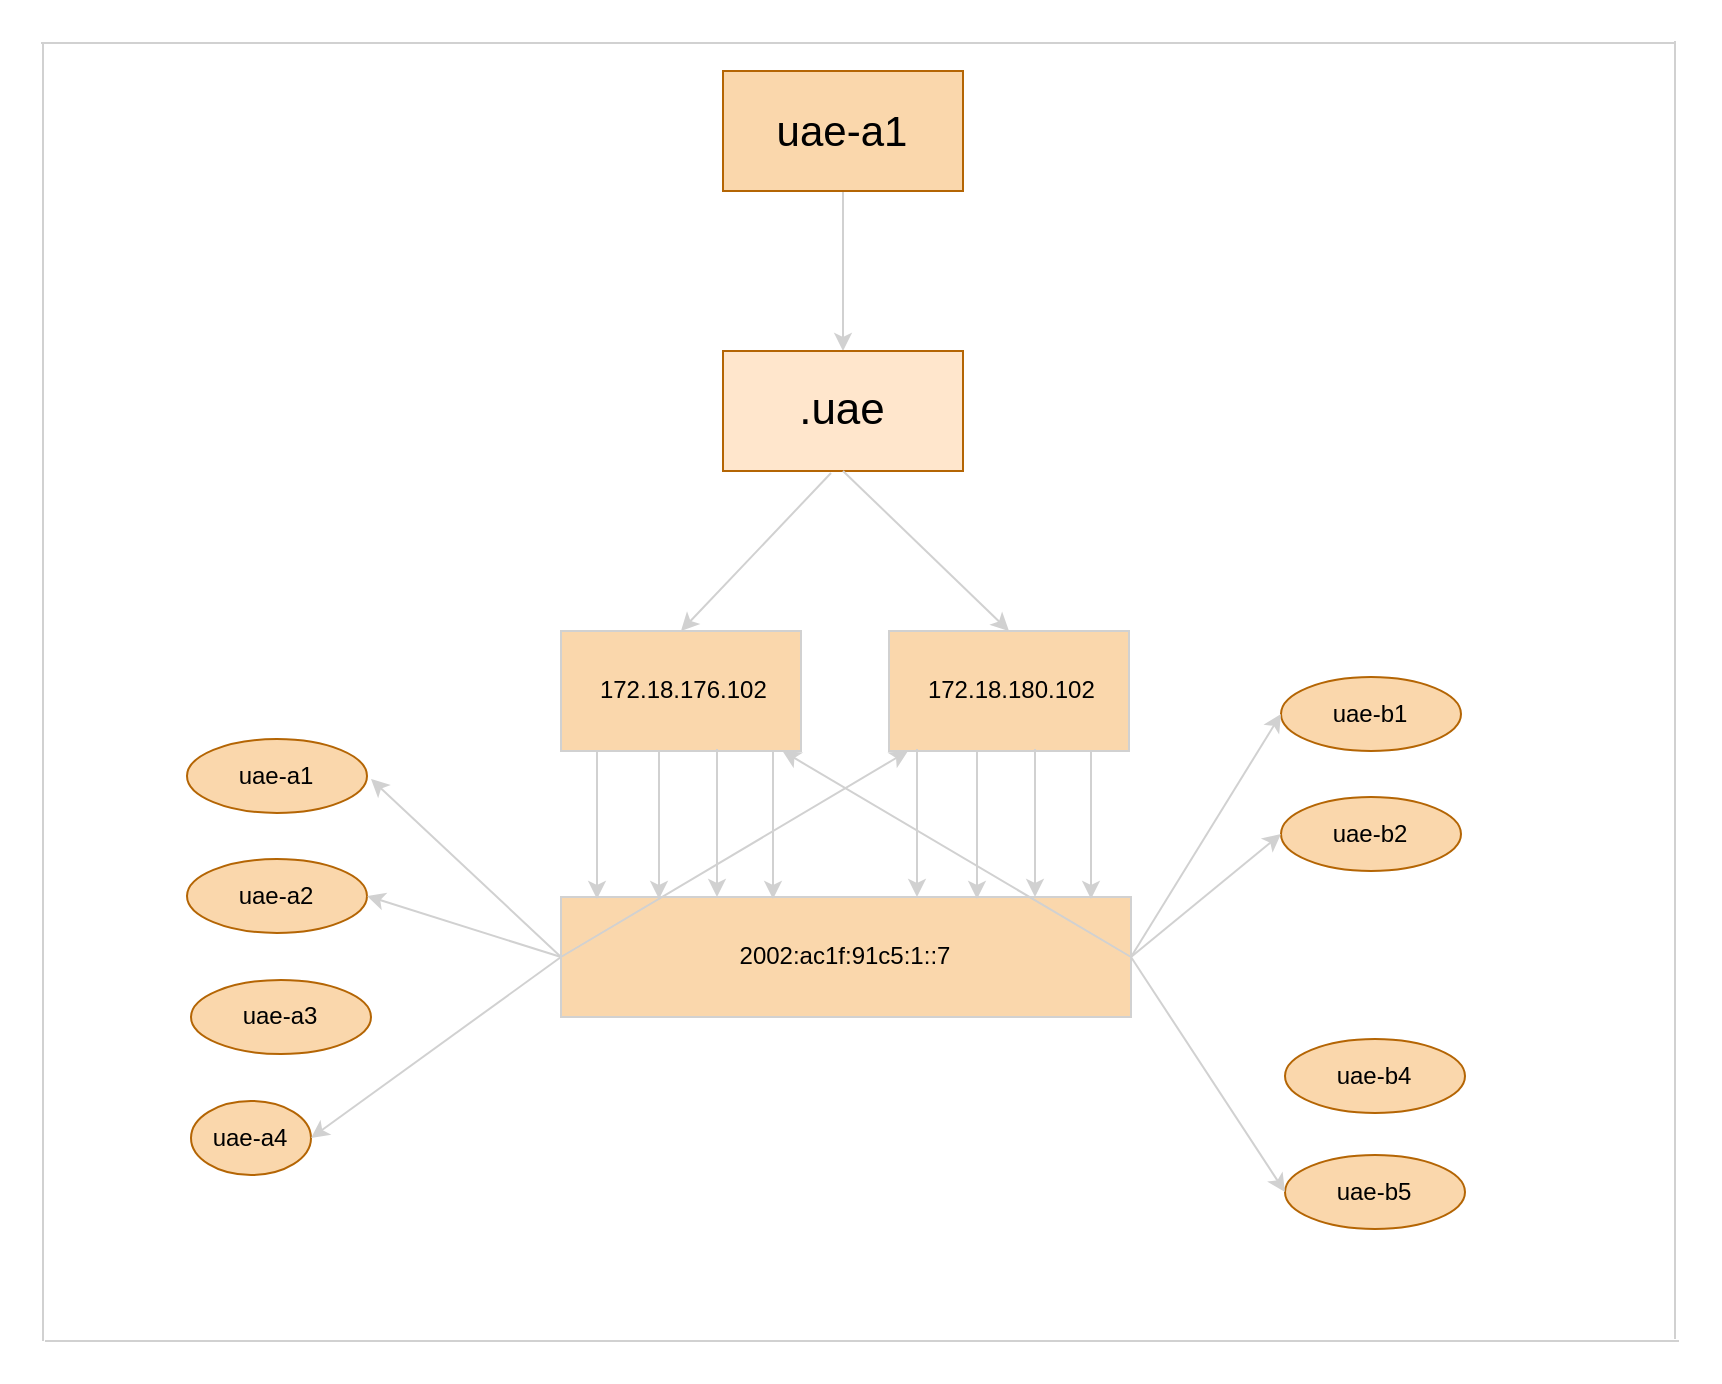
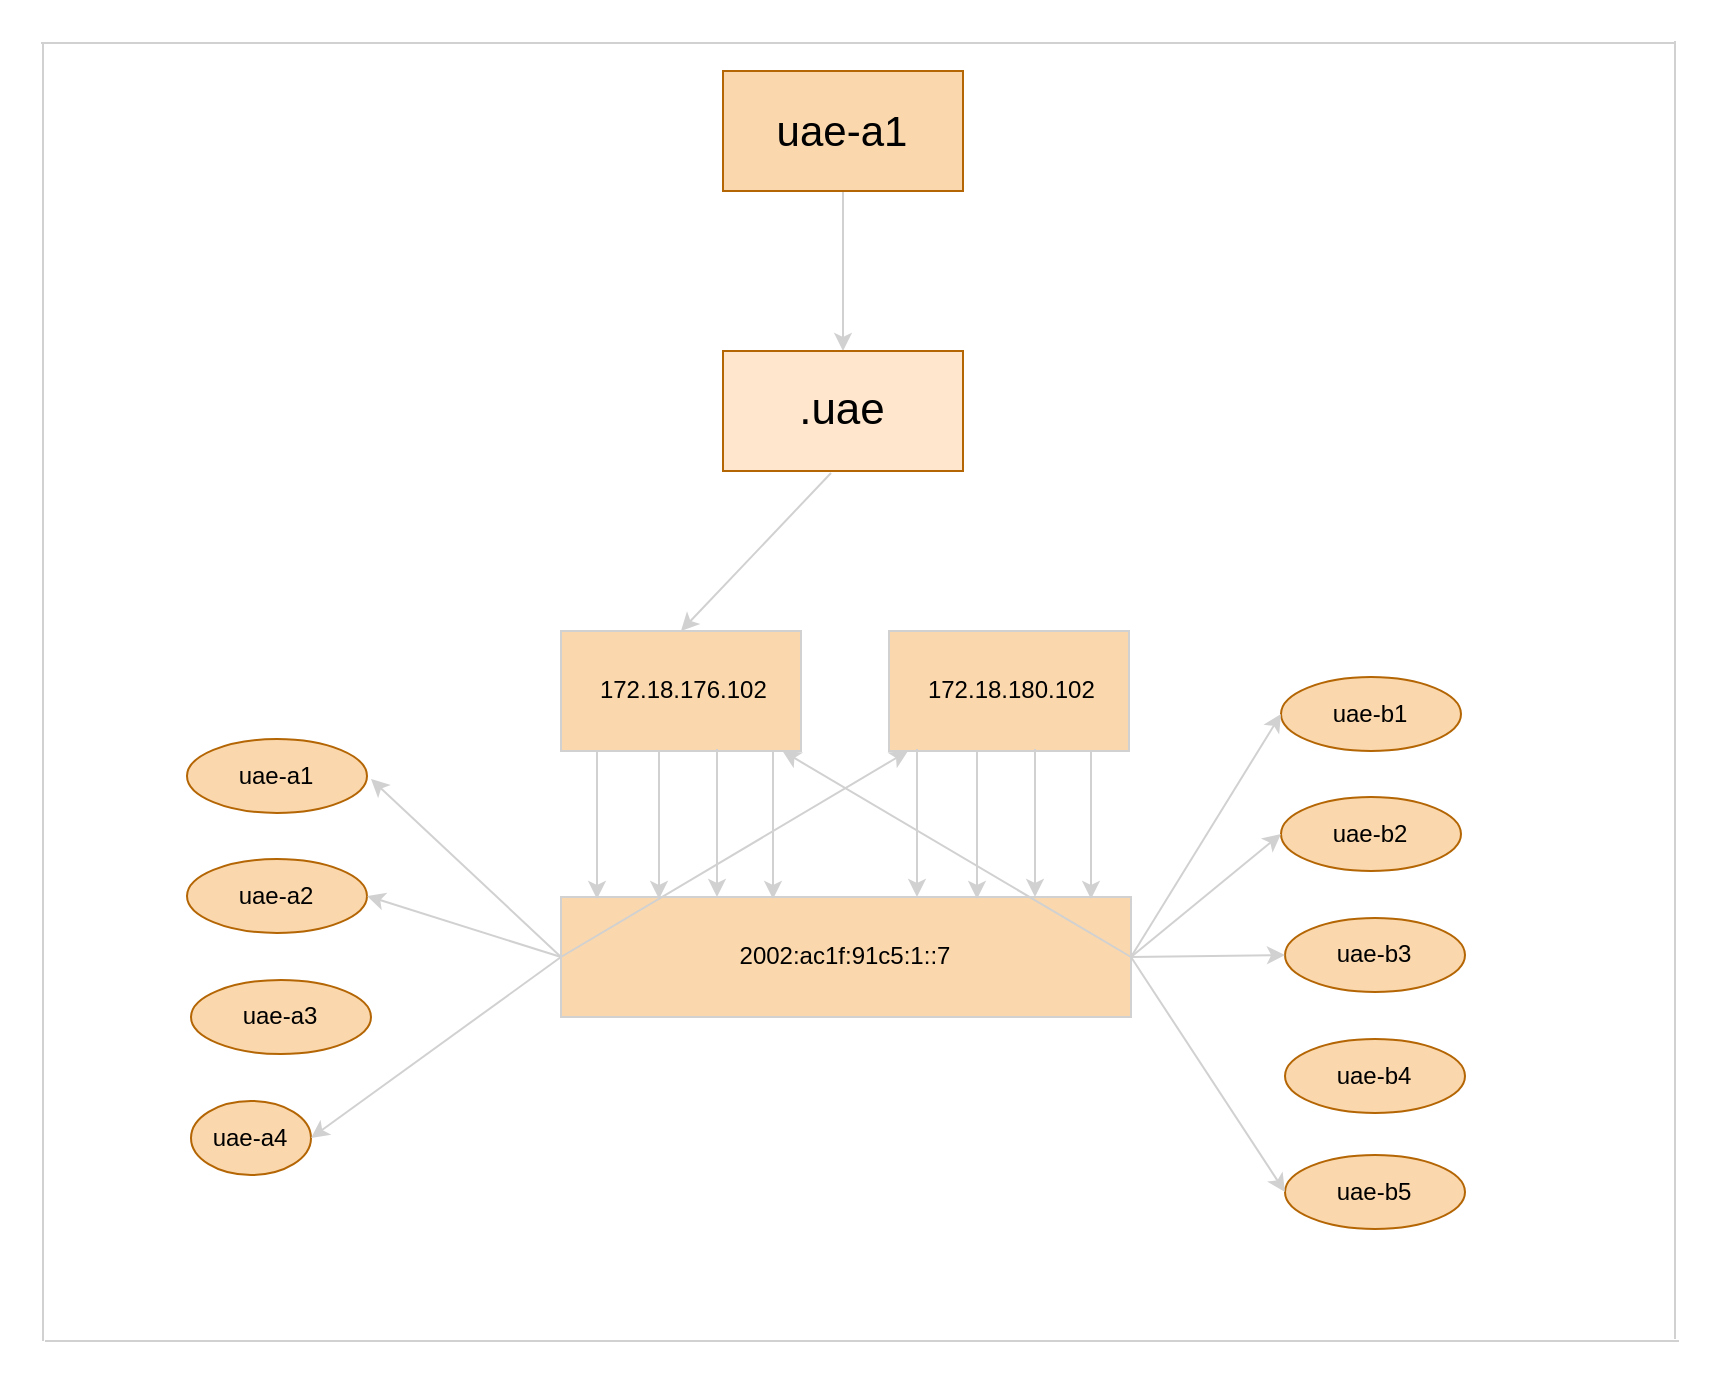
edge ".uae" -> "172.18.180.102": removed
node "uae-b3": added
edge "2002:ac1f:91c5:1::7" -> "uae-b3": added
